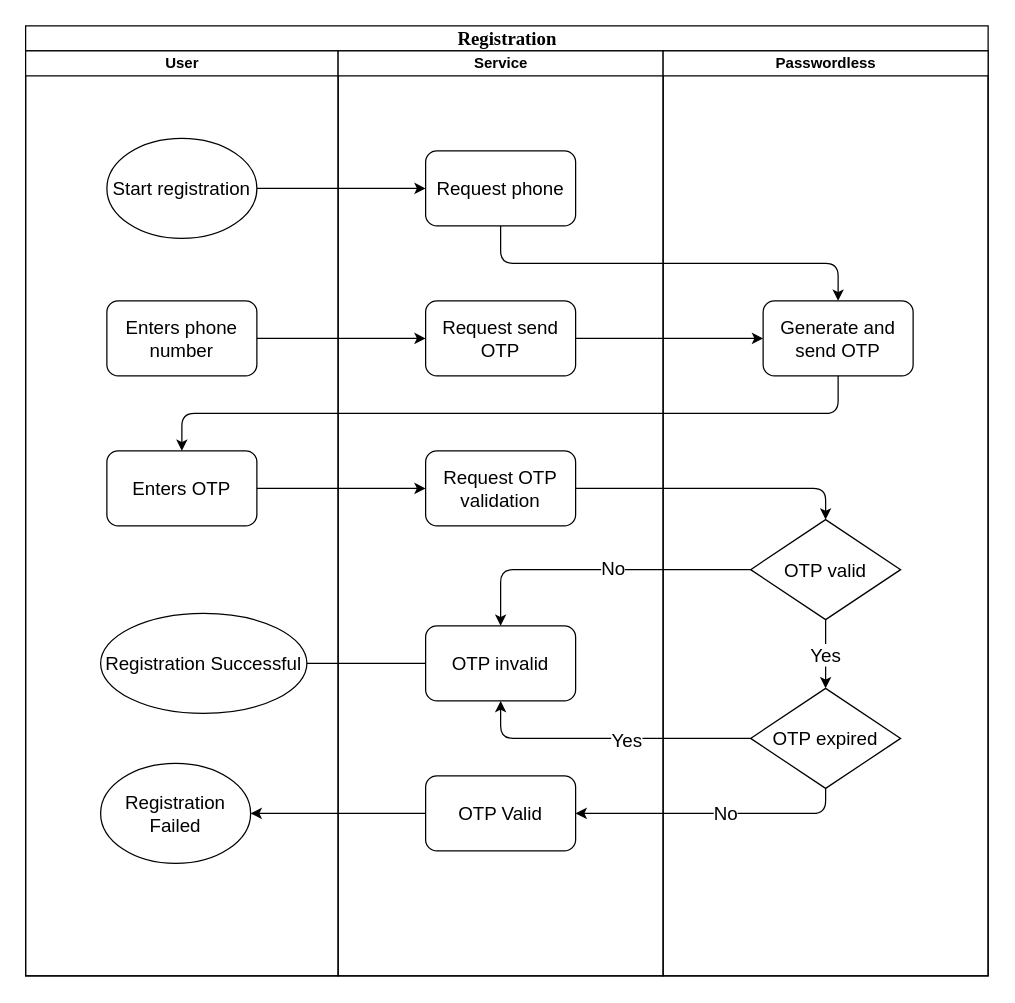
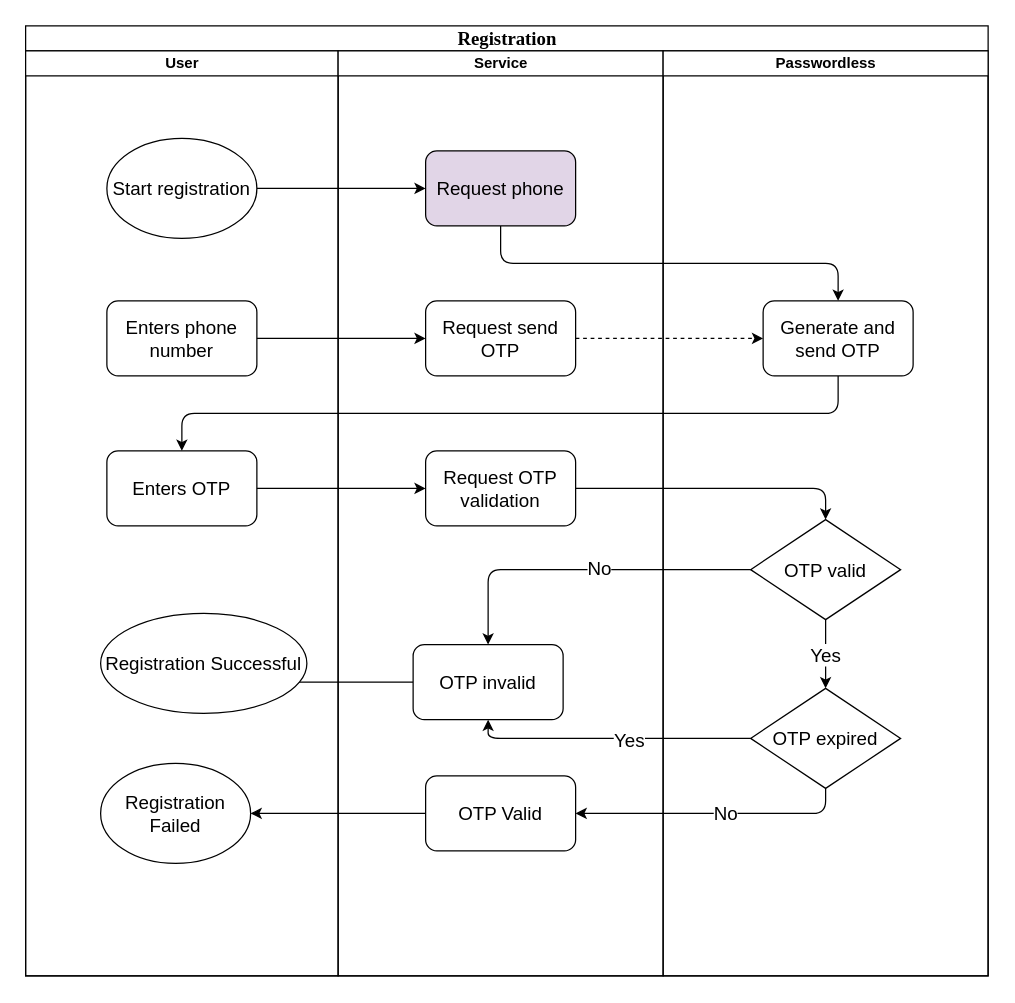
node "Request phone": fillcolor #ffffff -> #e1d5e7
edge "Request send OTP" -> "Generate and send OTP": style solid -> dashed
node "OTP invalid": moved (501, 663) -> (488, 682)
